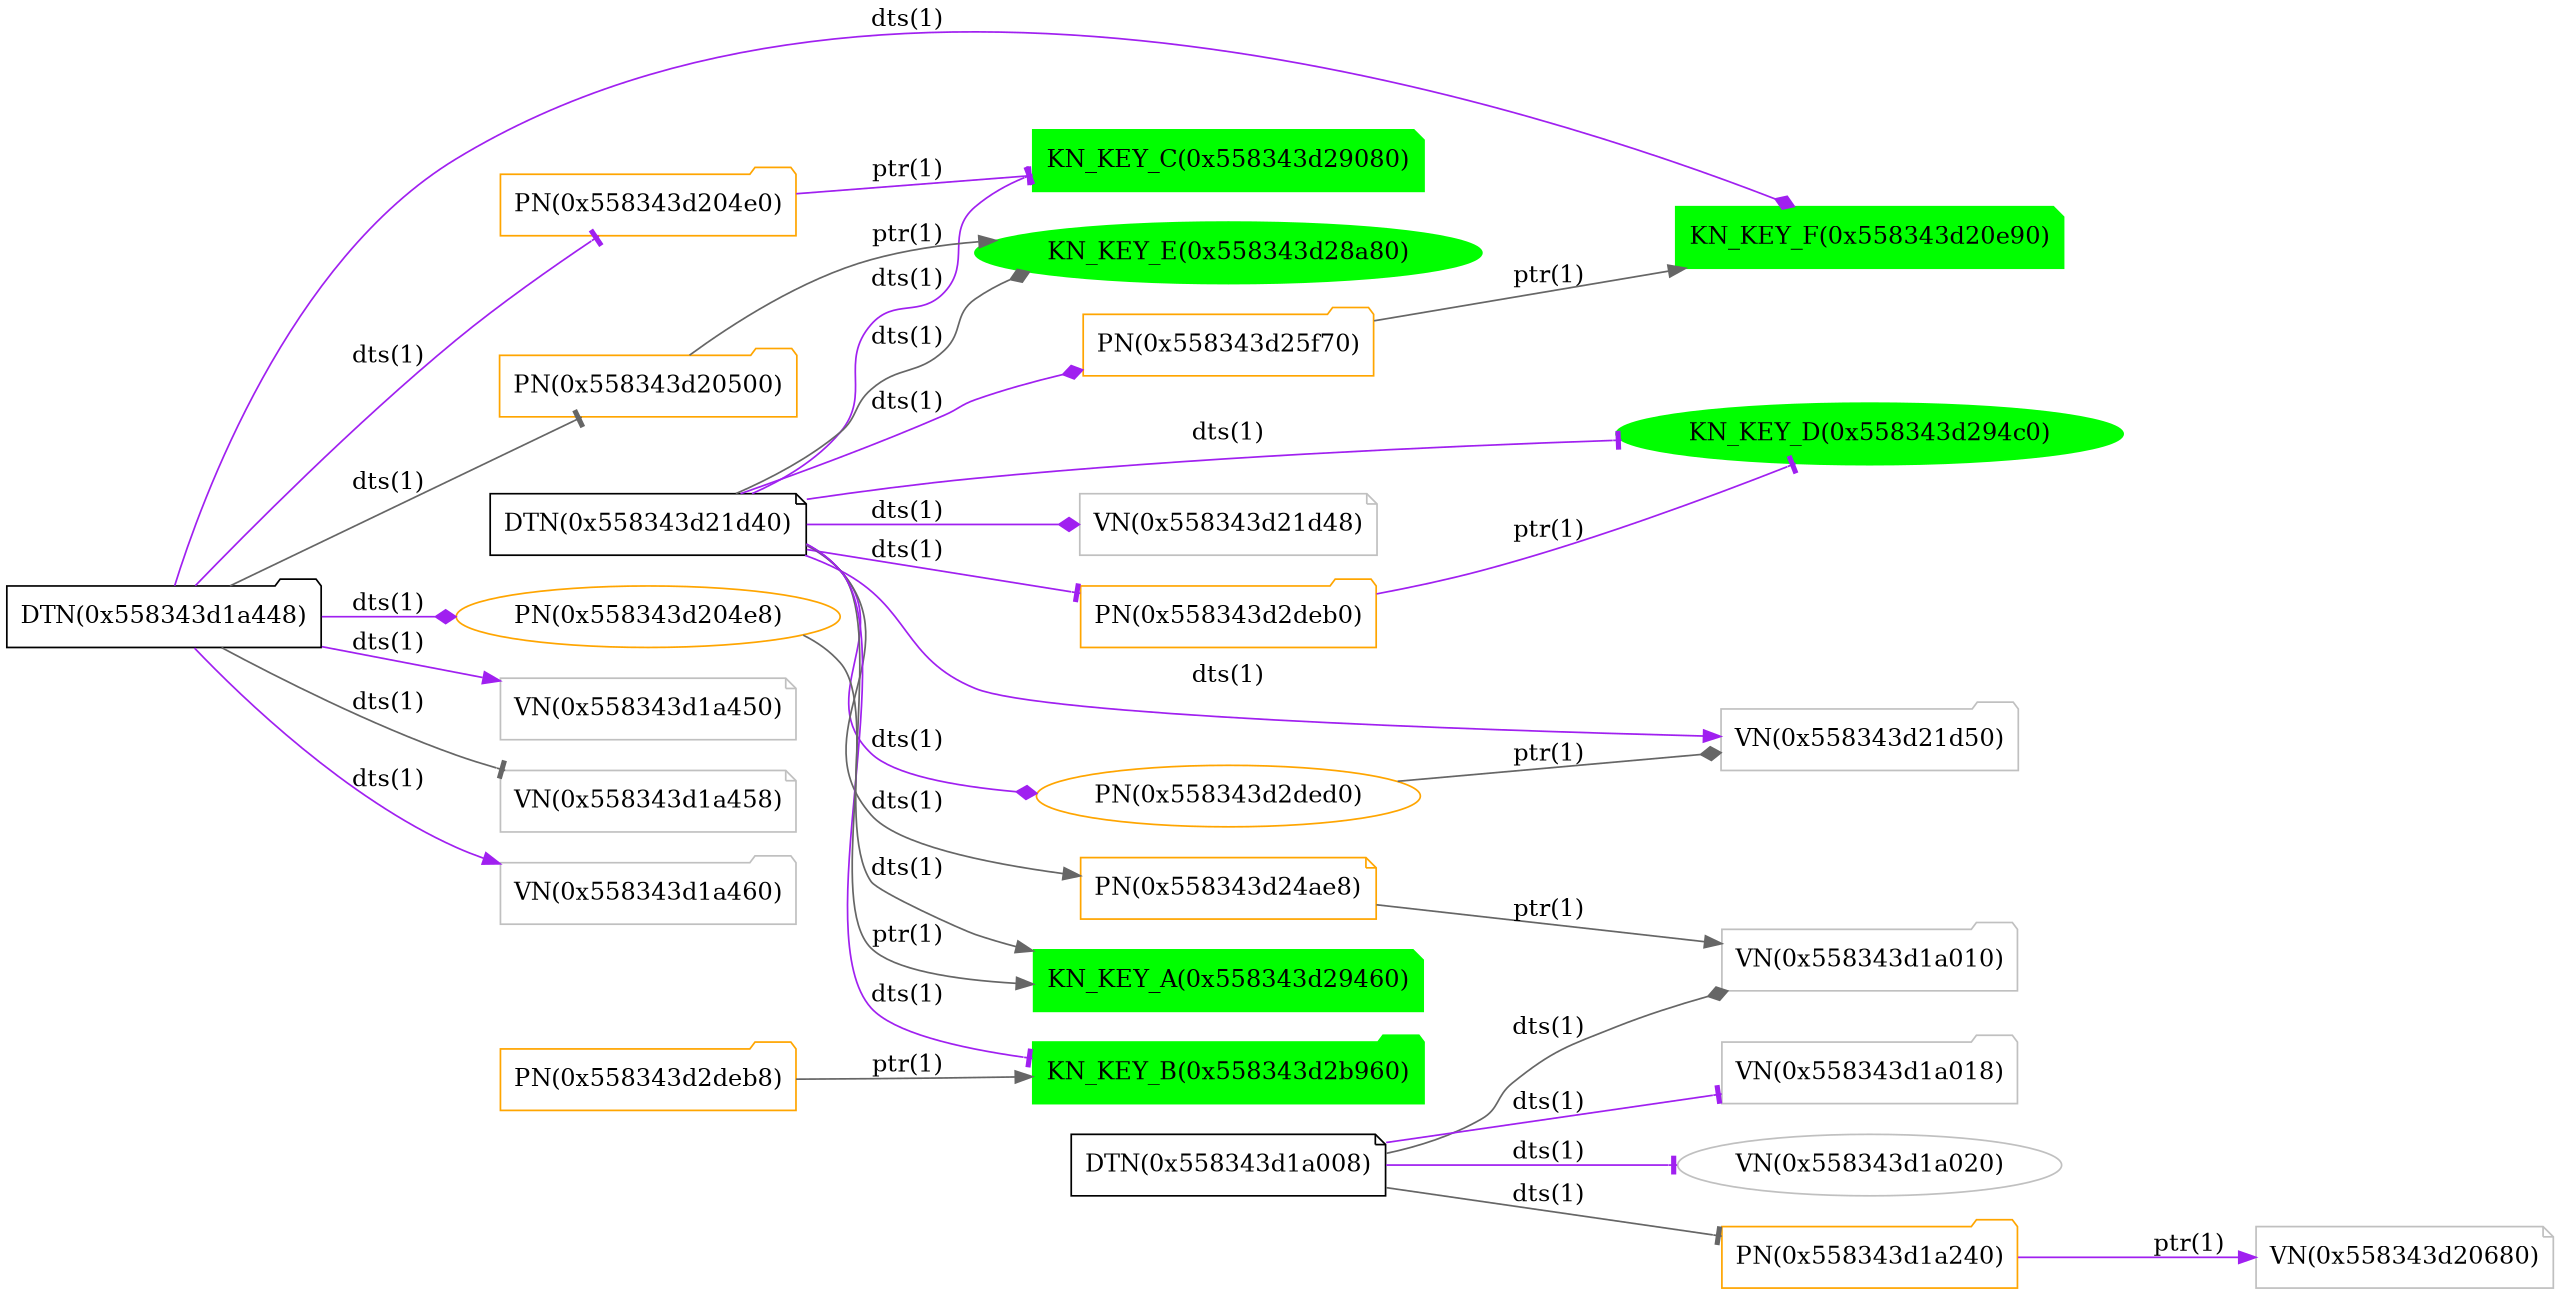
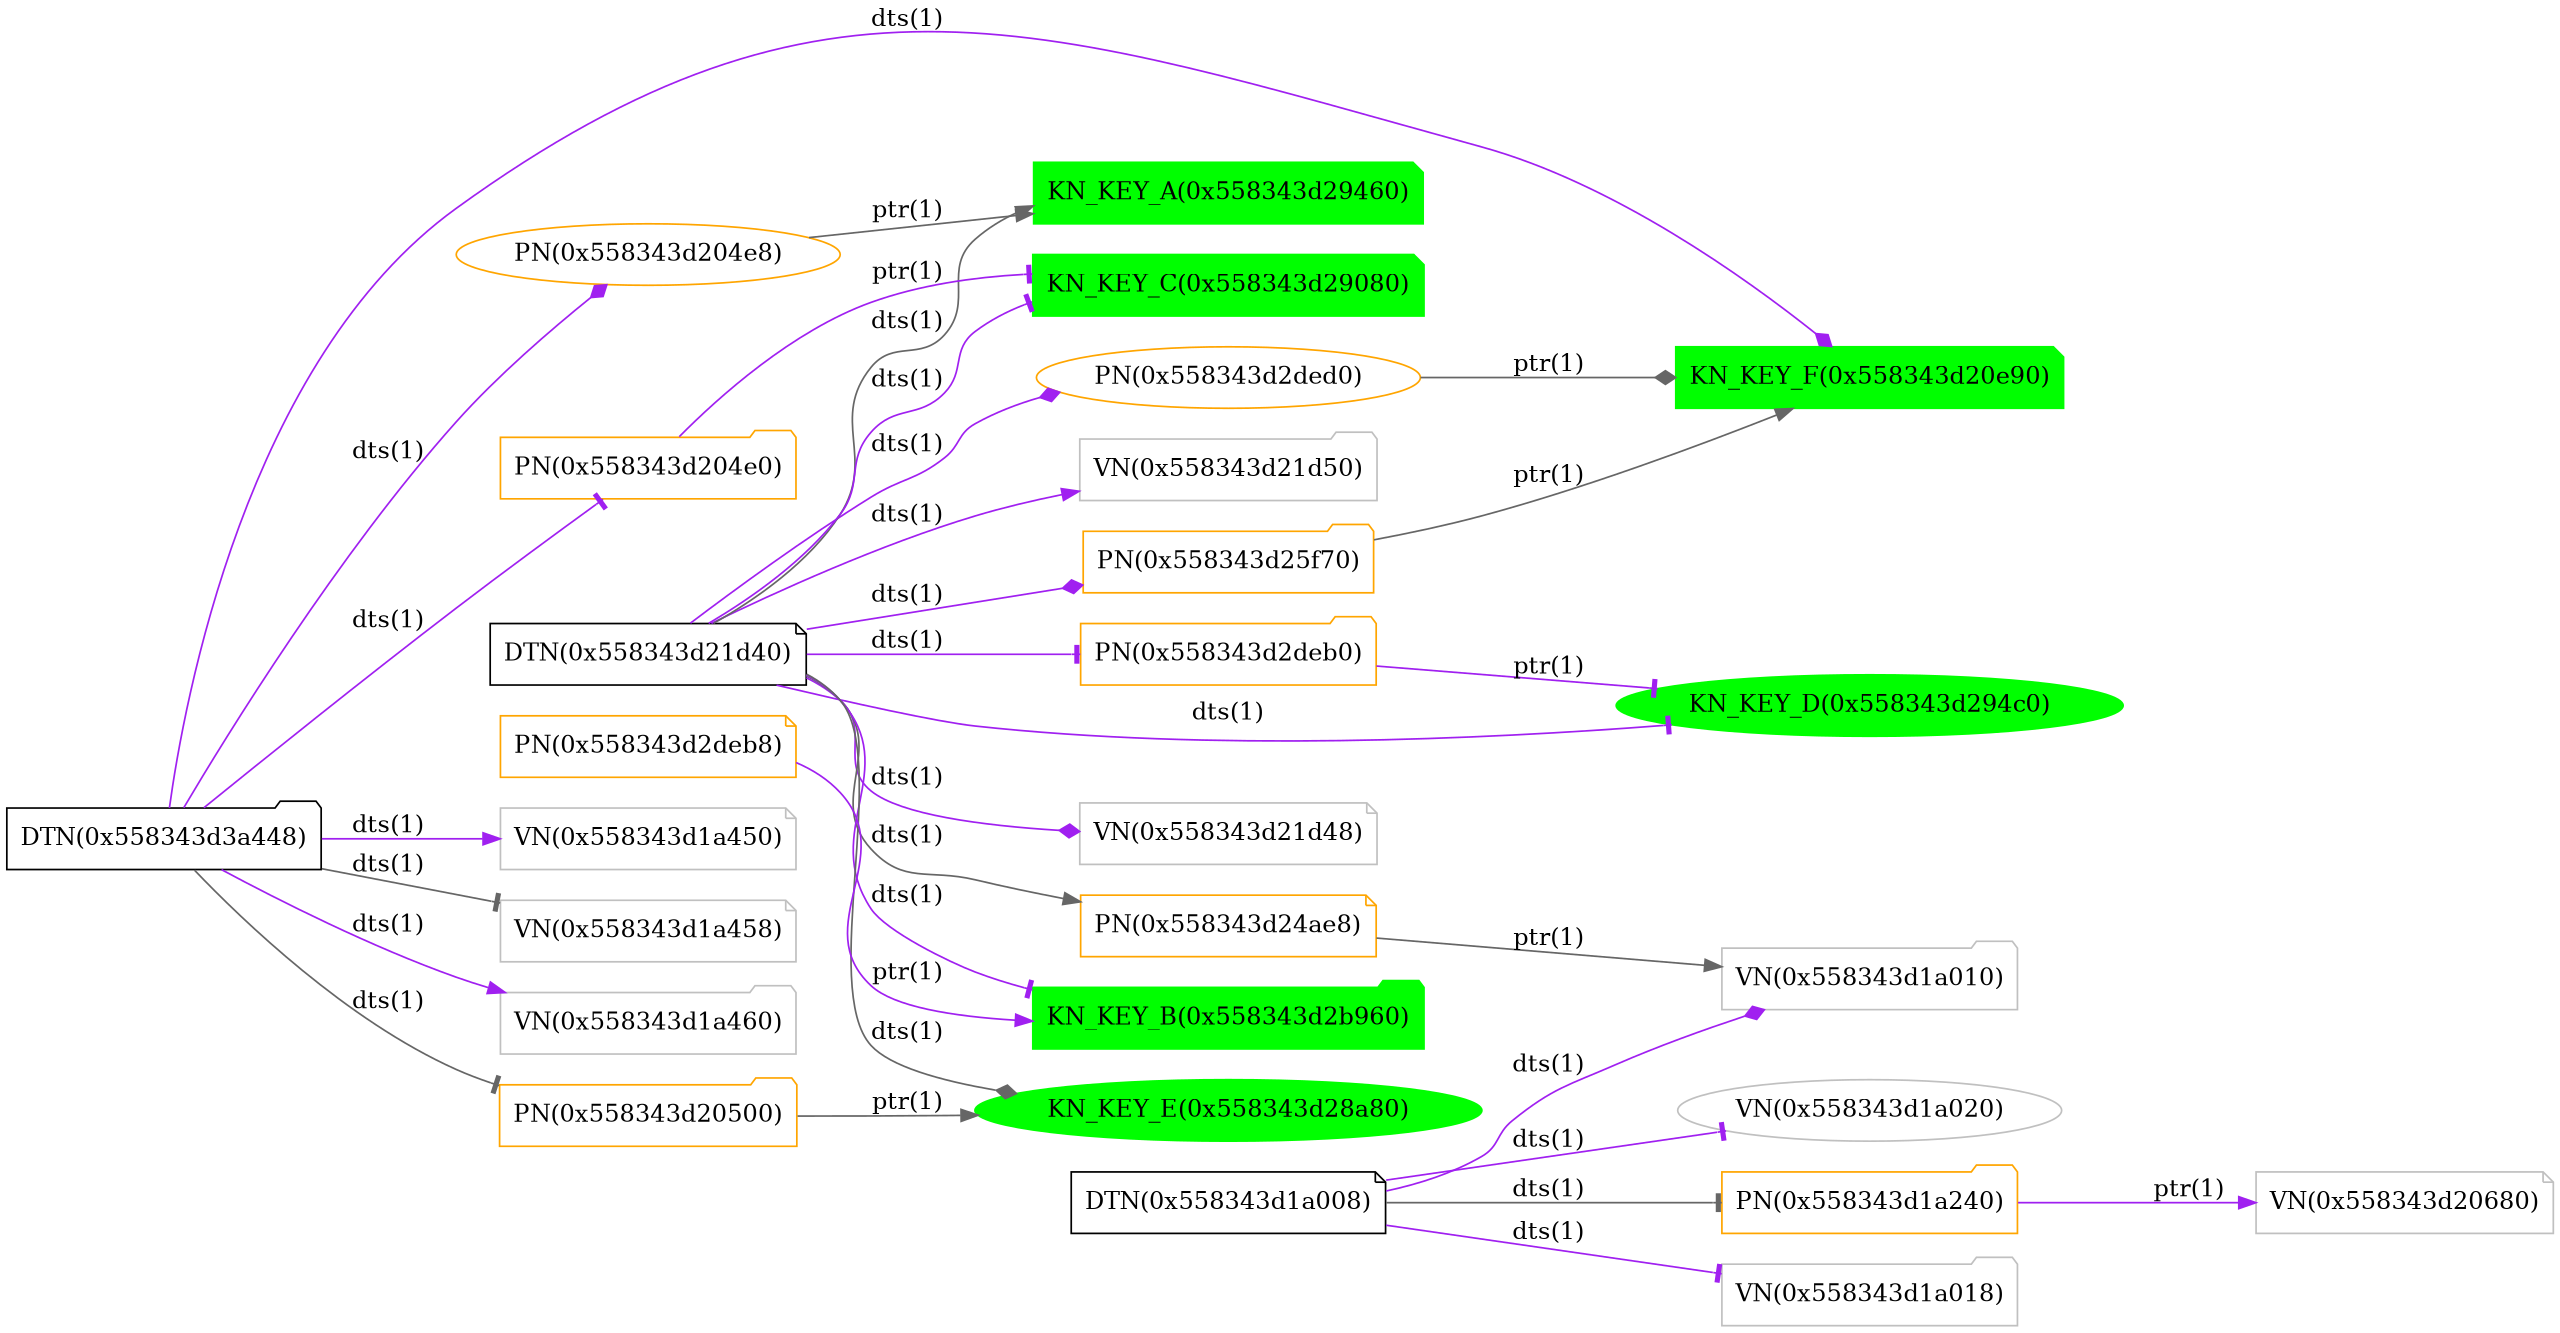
node "DTN(0x558343d1a448)": label "DTN(0x558343d1a448)" -> "DTN(0x558343d3a448)"
edge "PN(0x558343d2ded0)" -> "VN(0x558343d21d50)": now "PN(0x558343d2ded0)" -> "KN_KEY_F(0x558343d20e90)"
edge "DTN(0x558343d1a008)" -> "VN(0x558343d1a010)": color gray40 -> purple
edge "PN(0x558343d2deb8)" -> "KN_KEY_B(0x558343d2b960)": color gray40 -> purple
node "PN(0x558343d2deb8)": shape folder -> note
